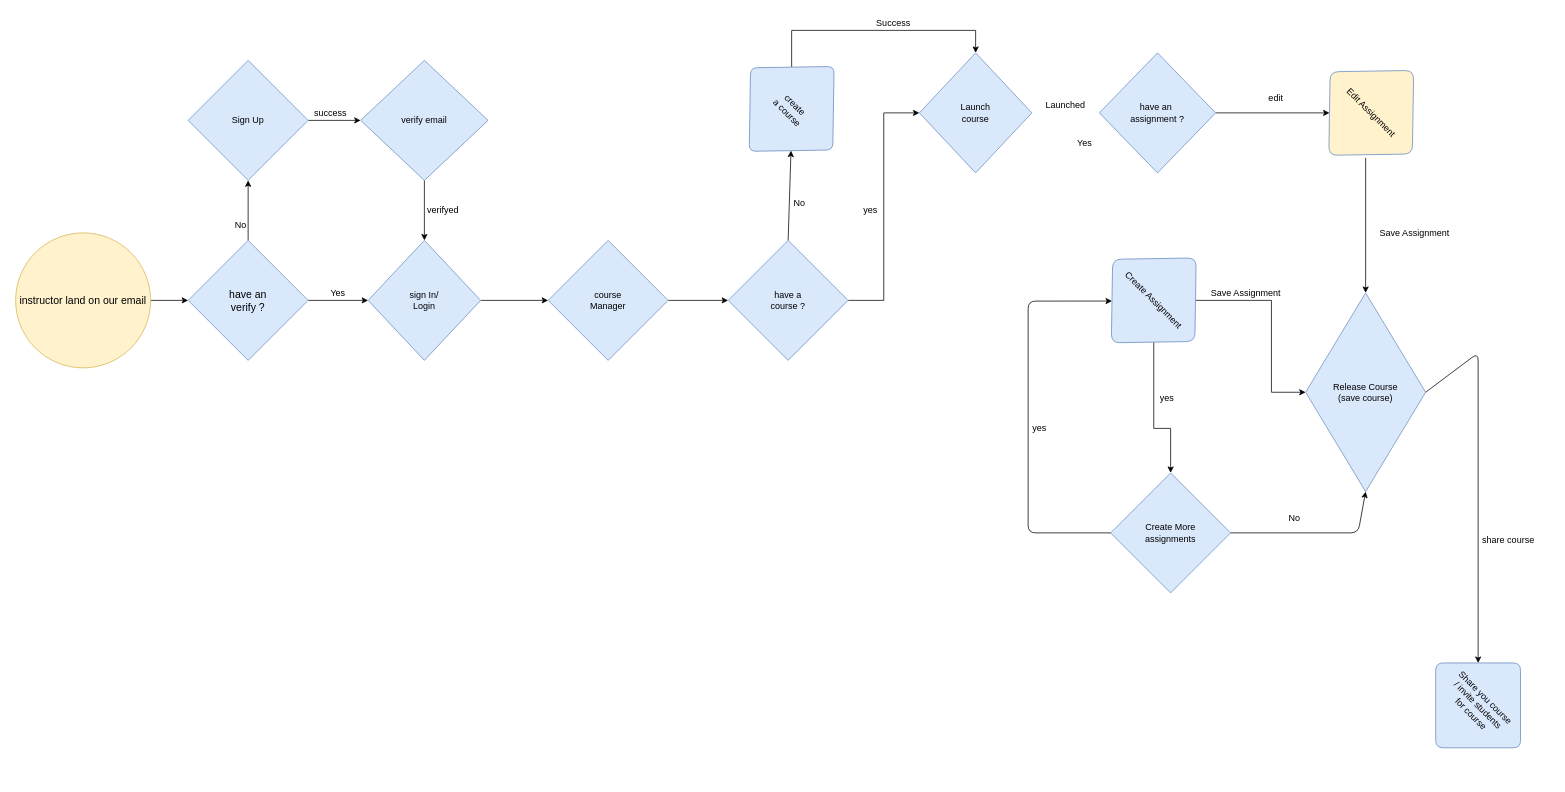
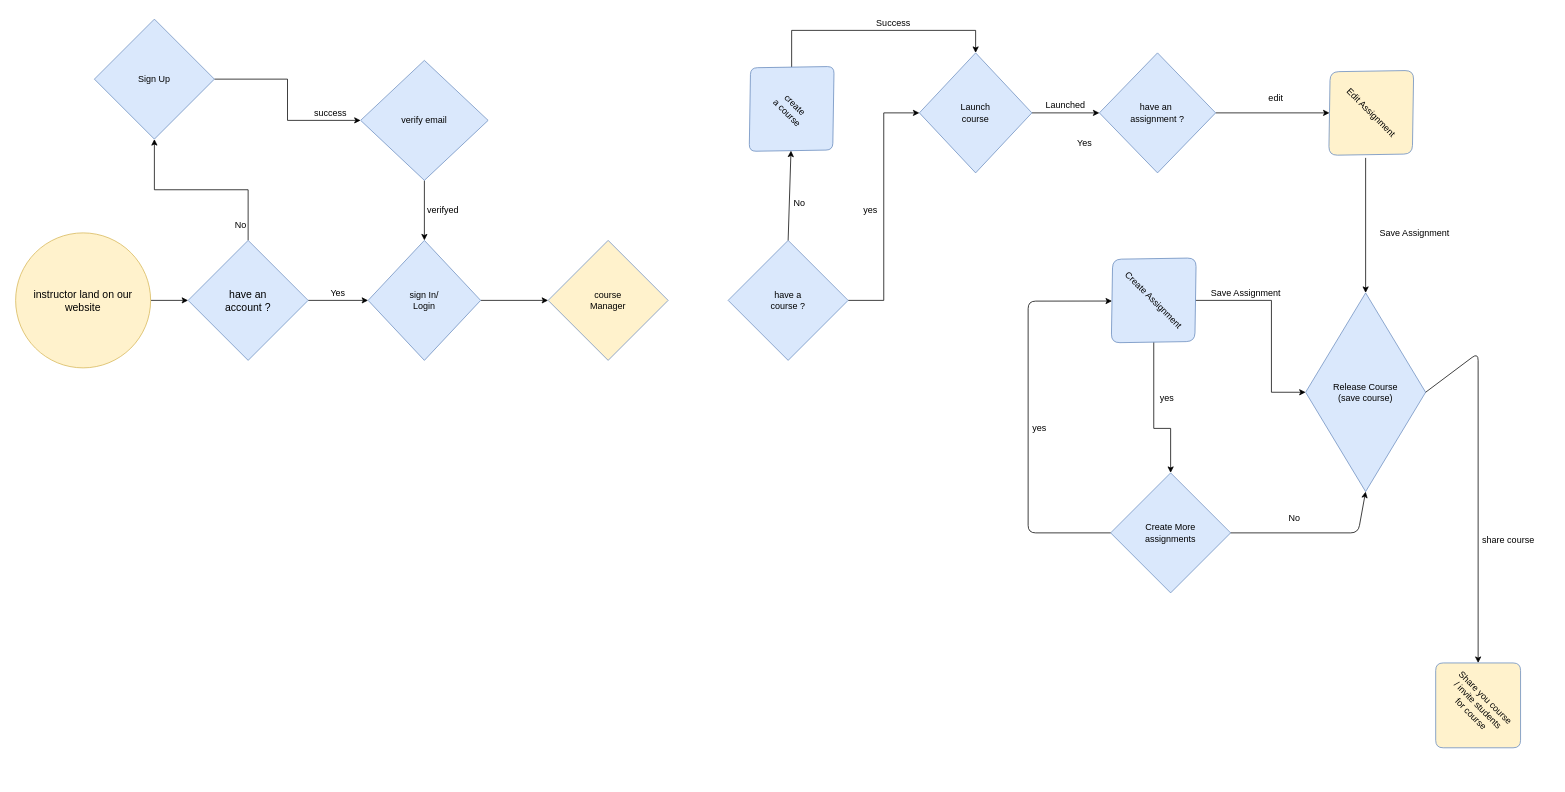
edge "Launch course" -> "have an assignment ?": added
node "Sign Up": moved (248, 120) -> (154, 79)
node "instructor land on our email": label "instructor land on our email" -> "instructor land on our website"
node "have an verify ?": label "have an verify ?" -> "have an account ?"
node "course Manager": fillcolor #dae8fc -> #fff2cc
edge "course Manager" -> "have a course ?": removed
node "Share you course / invite students for course": fillcolor #dae8fc -> #fff2cc
